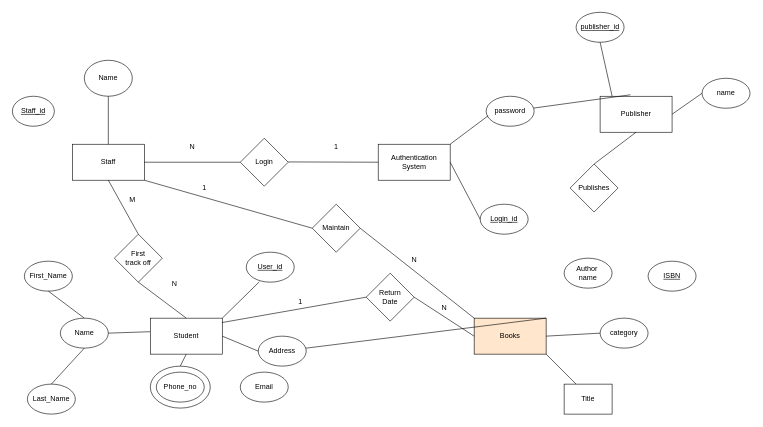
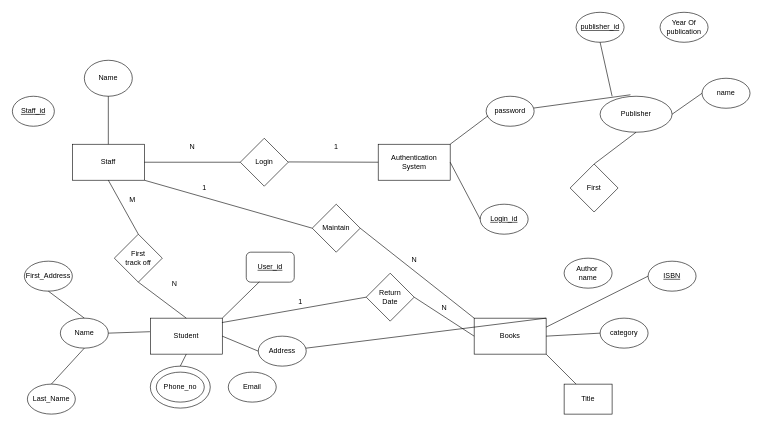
node "Year Of publication": added
node "Publisher": shape rectangle -> ellipse
node "Publishes": label "Publishes" -> "First"
node "User_id": shape ellipse -> rounded rectangle
node "First_Name": label "First_Name" -> "First_Address"
edge "ISBN" -- "Books": added
node "Books": fillcolor #ffe6cc -> #ffffff
node "Email": moved (264, 387) -> (252, 387)
